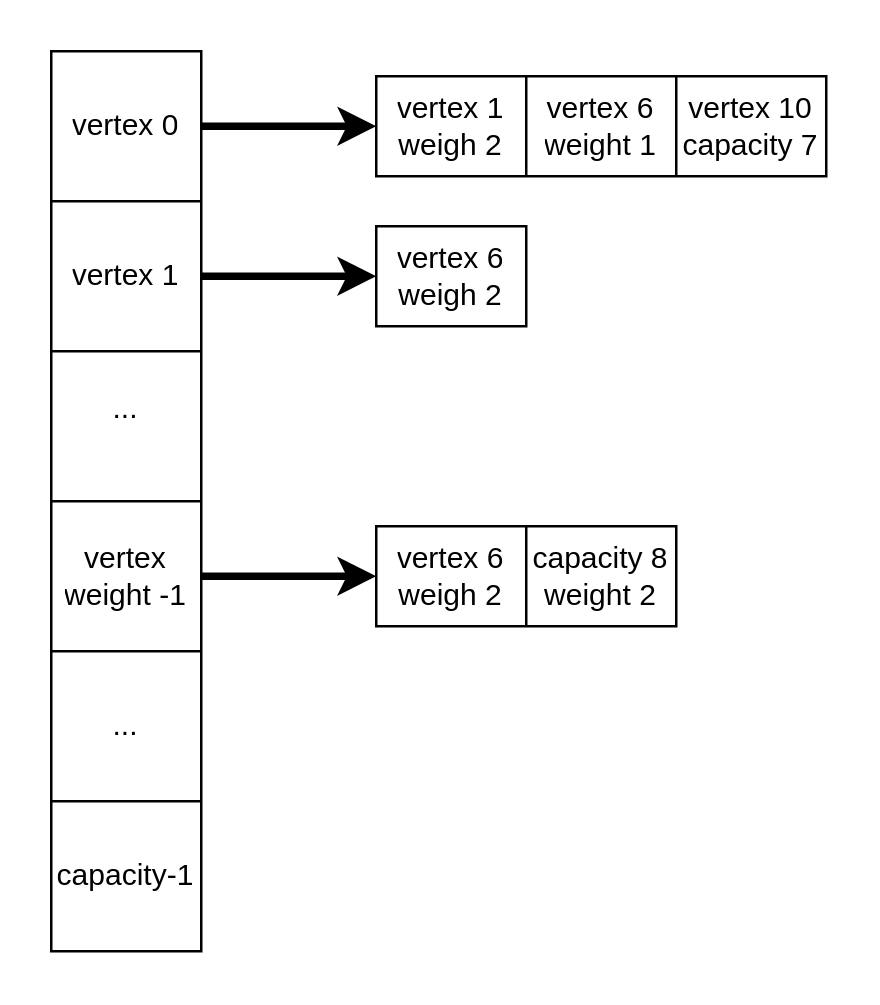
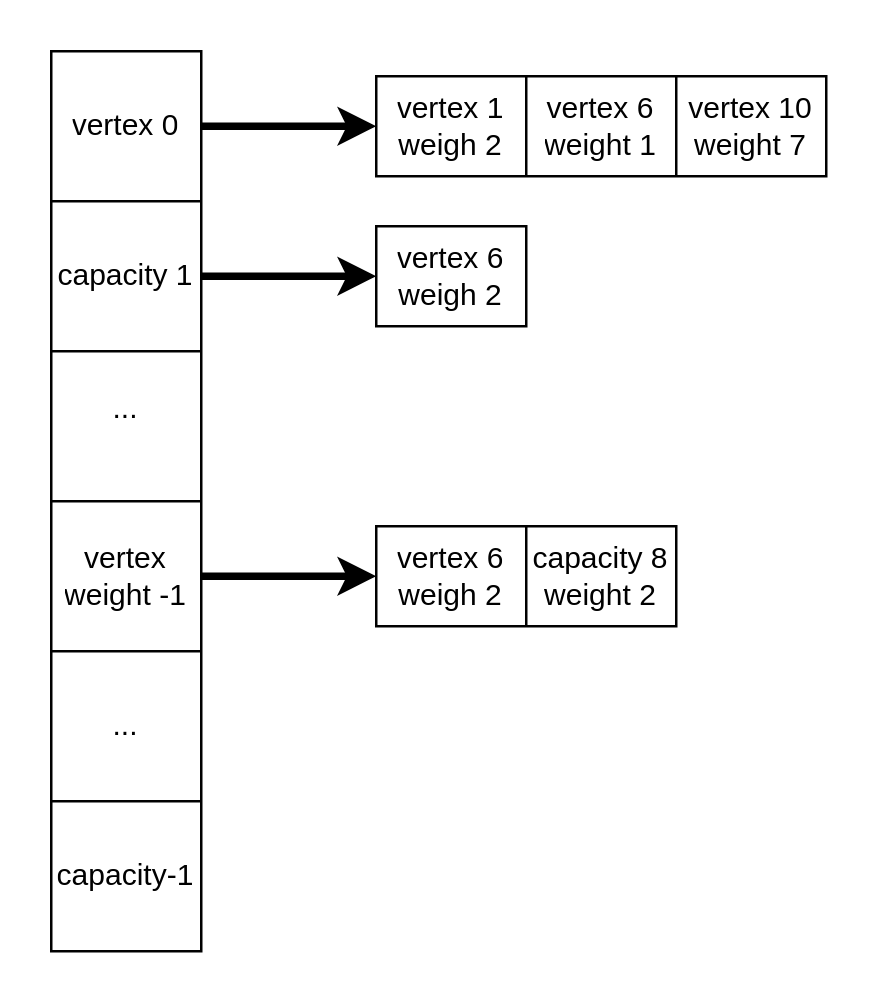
node "vertex 10 capacity 7": label "vertex 10 capacity 7" -> "vertex 10 weight 7"
node "vertex 1": label "vertex 1" -> "capacity 1"
